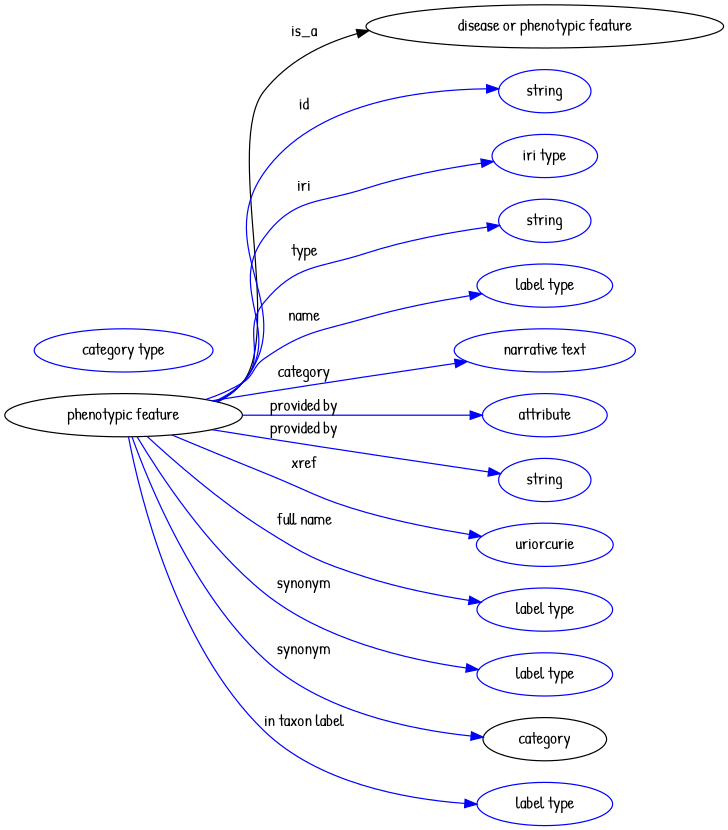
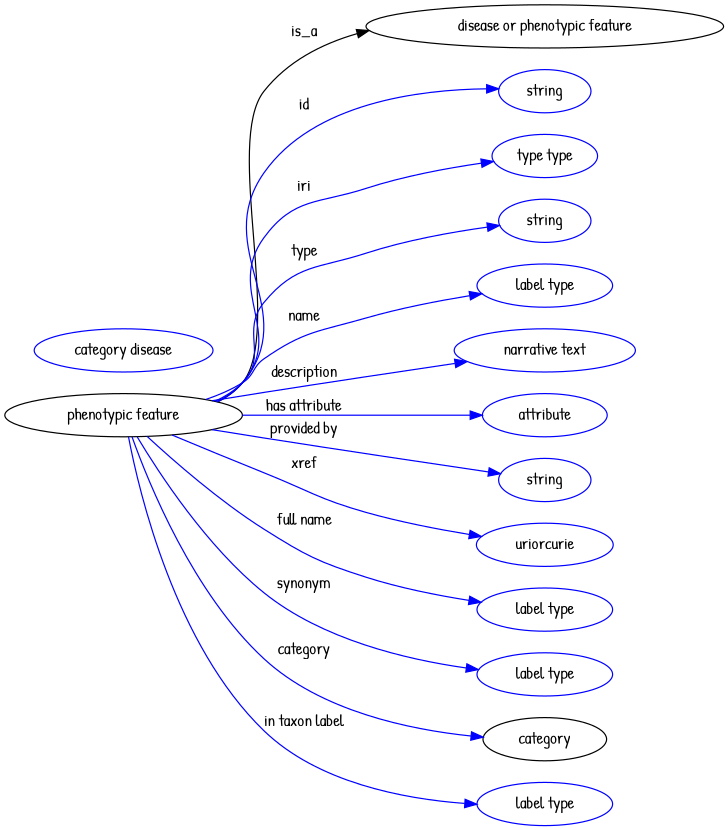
node "iri type": label "iri type" -> "type type"
node "category type": label "category type" -> "category disease"
edge "phenotypic feature" -> "narrative text": label "category" -> "description"
edge "phenotypic feature" -> "attribute": label "provided by" -> "has attribute"
edge "phenotypic feature" -> "category": label "synonym" -> "category"
